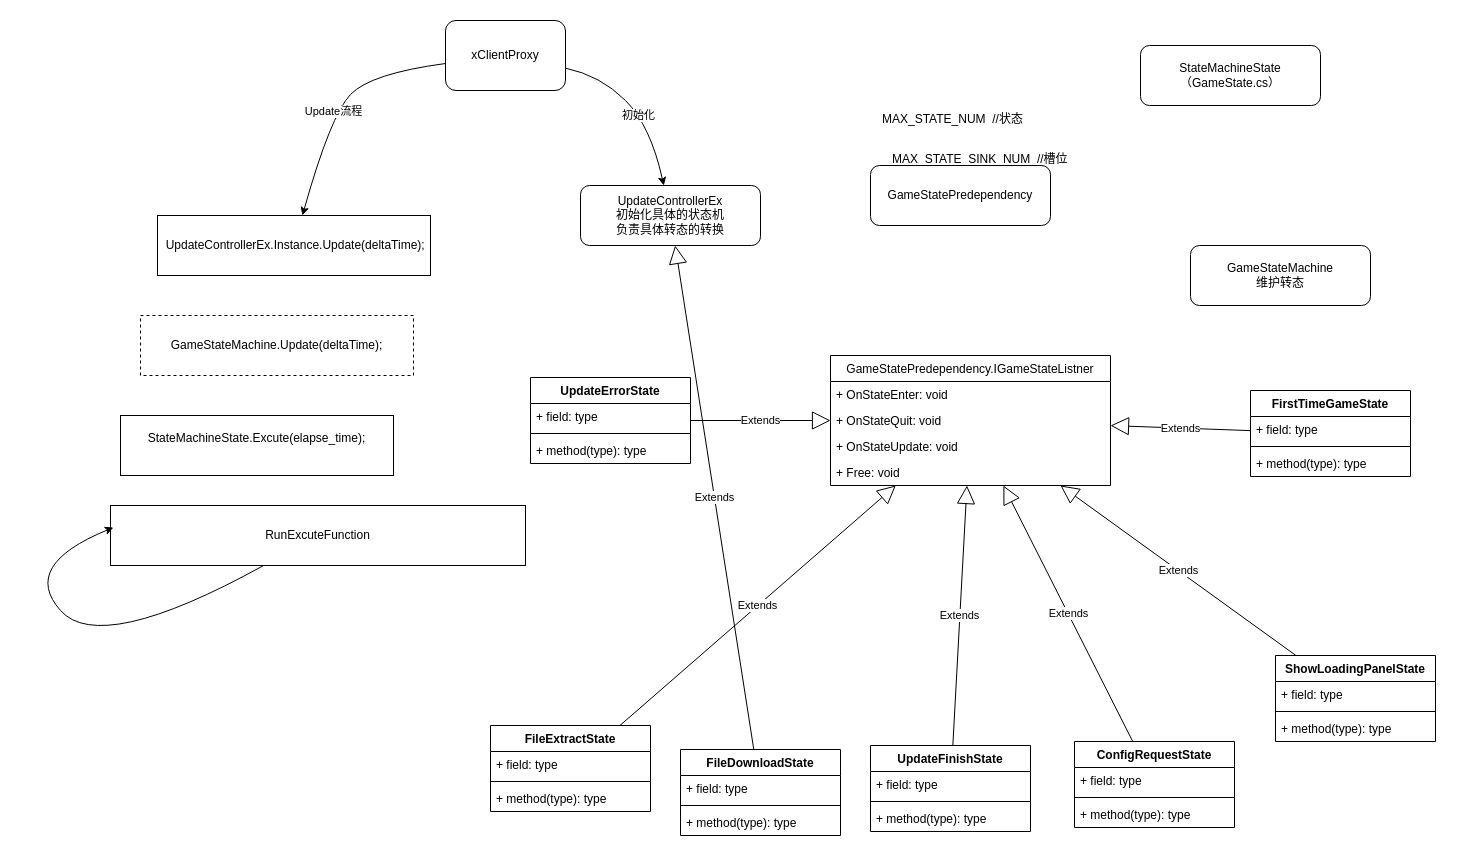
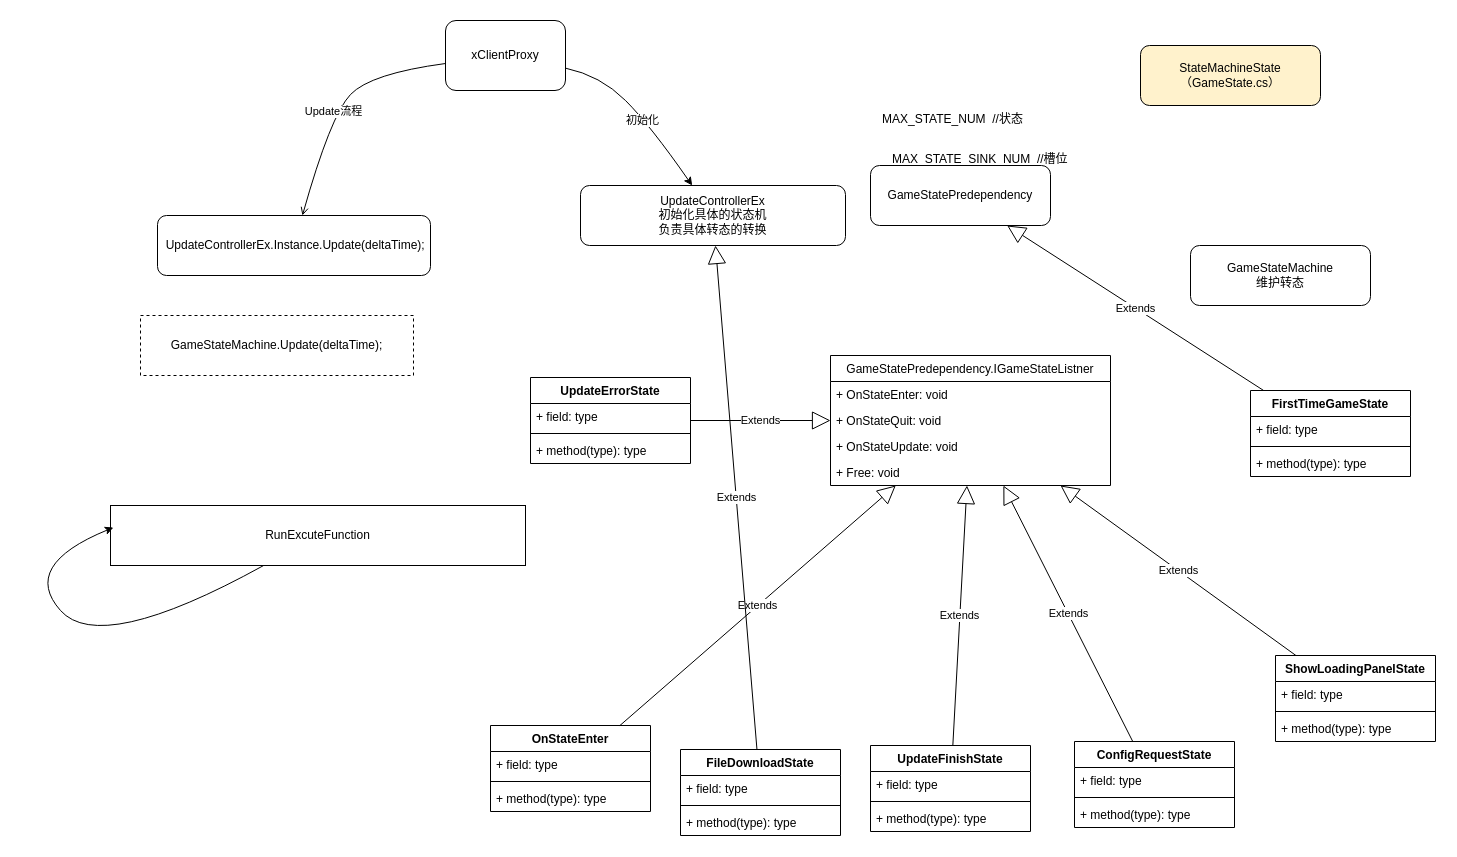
node "StateMachineState（GameState.cs）": fillcolor #ffffff -> #fff2cc
edge "xClientProxy" -> "UpdateControllerEx.Instance.Update(deltaTime);": arrowhead classic -> open
node "UpdateControllerEx 初始化具体的状态机 负责具体转态的转换": size 180x60 -> 265x60
node "UpdateControllerEx.Instance.Update(deltaTime);": shape rectangle -> rounded rectangle
edge "FirstTimeGameState" -> "GameStatePredependency.IGameStateListner": now "FirstTimeGameState" -> "GameStatePredependency"
node "StateMachineState.Excute(elapse_time);": removed
node "FileExtractState": label "FileExtractState" -> "OnStateEnter"
